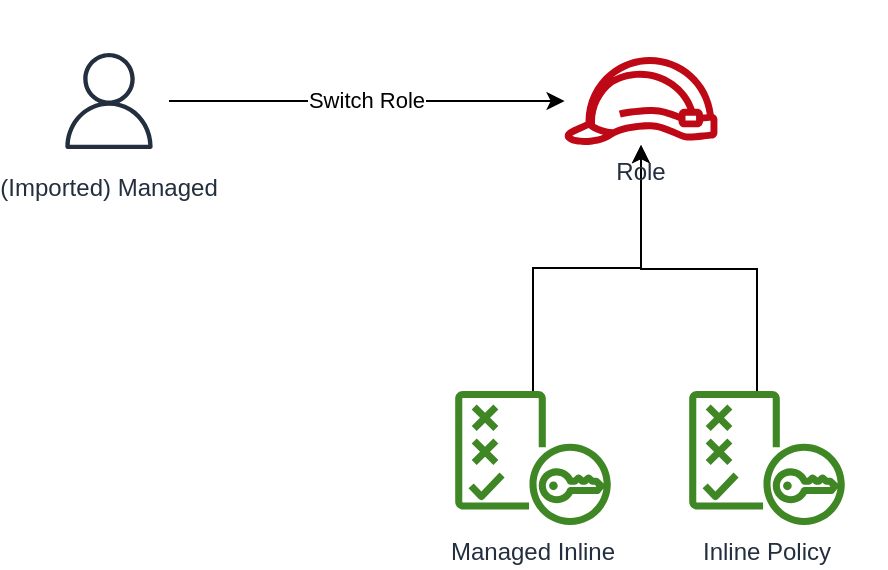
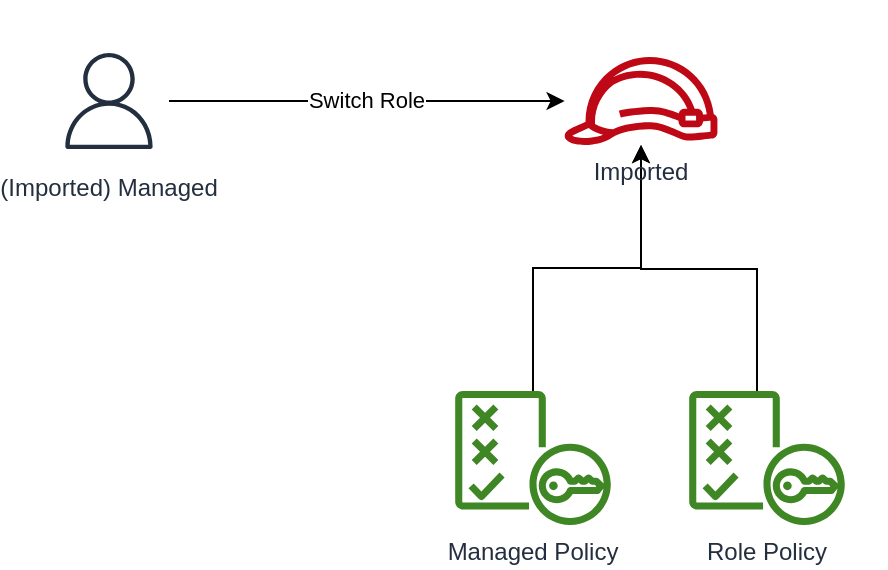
node "Role": label "Role" -> "Imported"
node "Managed Inline": label "Managed Inline" -> "Managed Policy"
node "Inline Policy": label "Inline Policy" -> "Role Policy"
